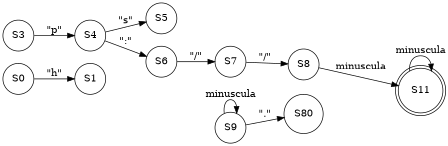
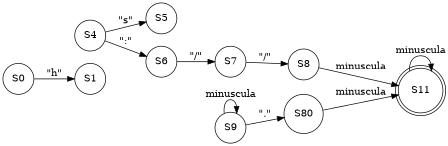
node "S3": removed
edge "S80" -> "S11": added, label "minuscula"
